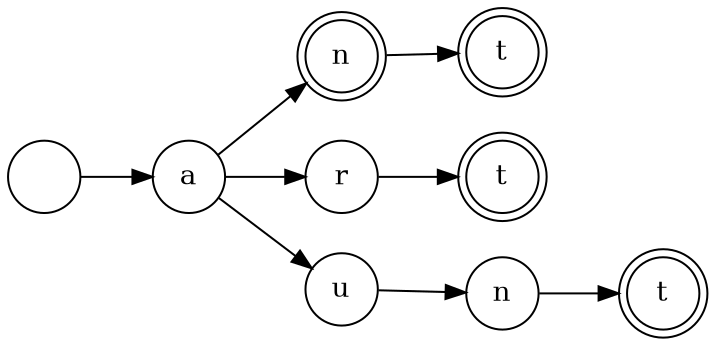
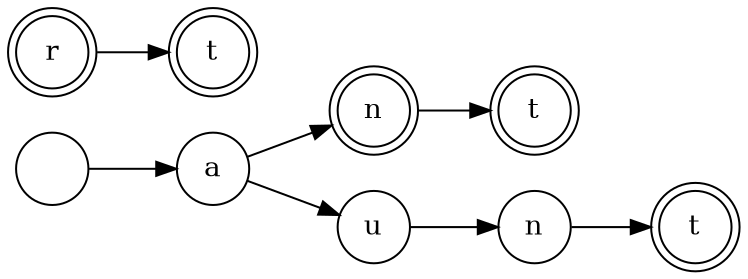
edge "a" -> "r": removed
node "r": shape circle -> doublecircle
